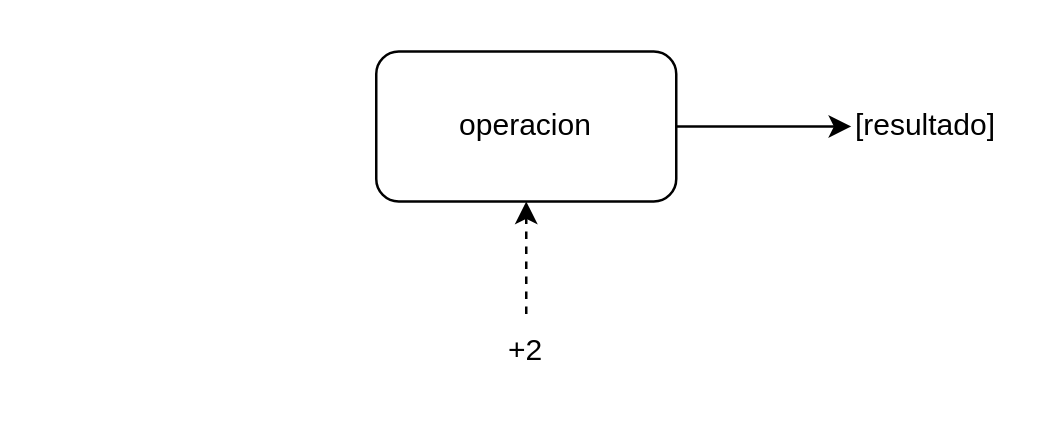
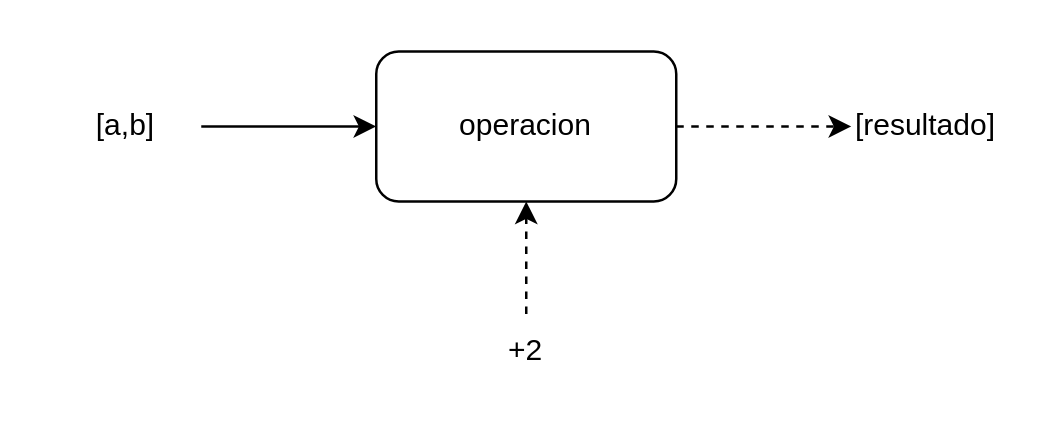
node "[a,b]": added
edge "[a,b]" -> "operacion": added
edge "operacion" -> "[resultado]": style solid -> dashed
